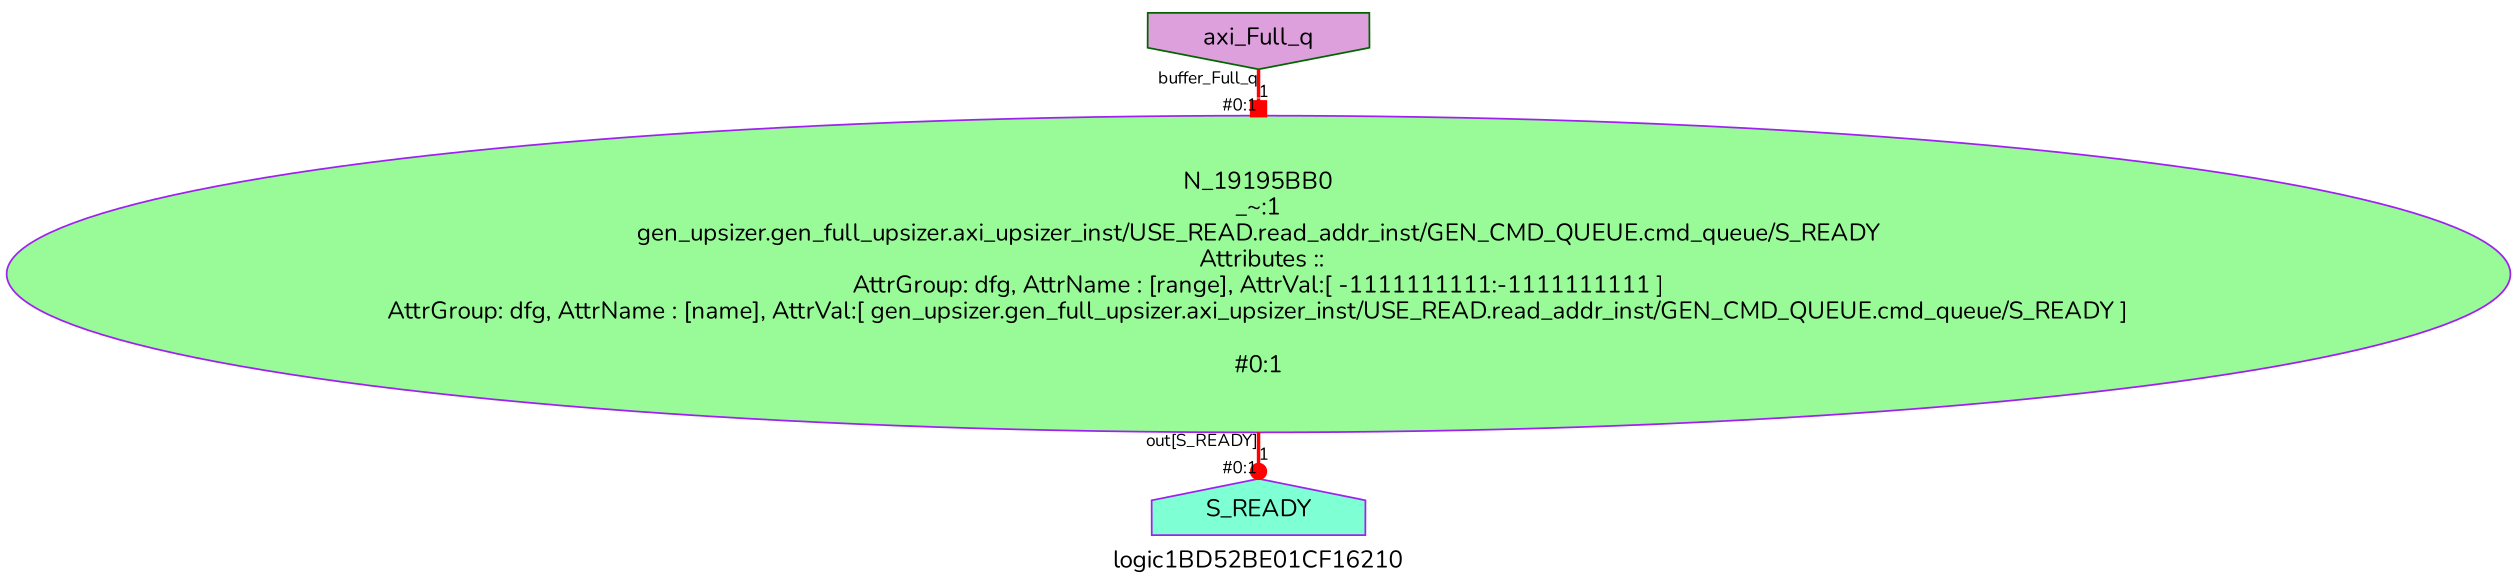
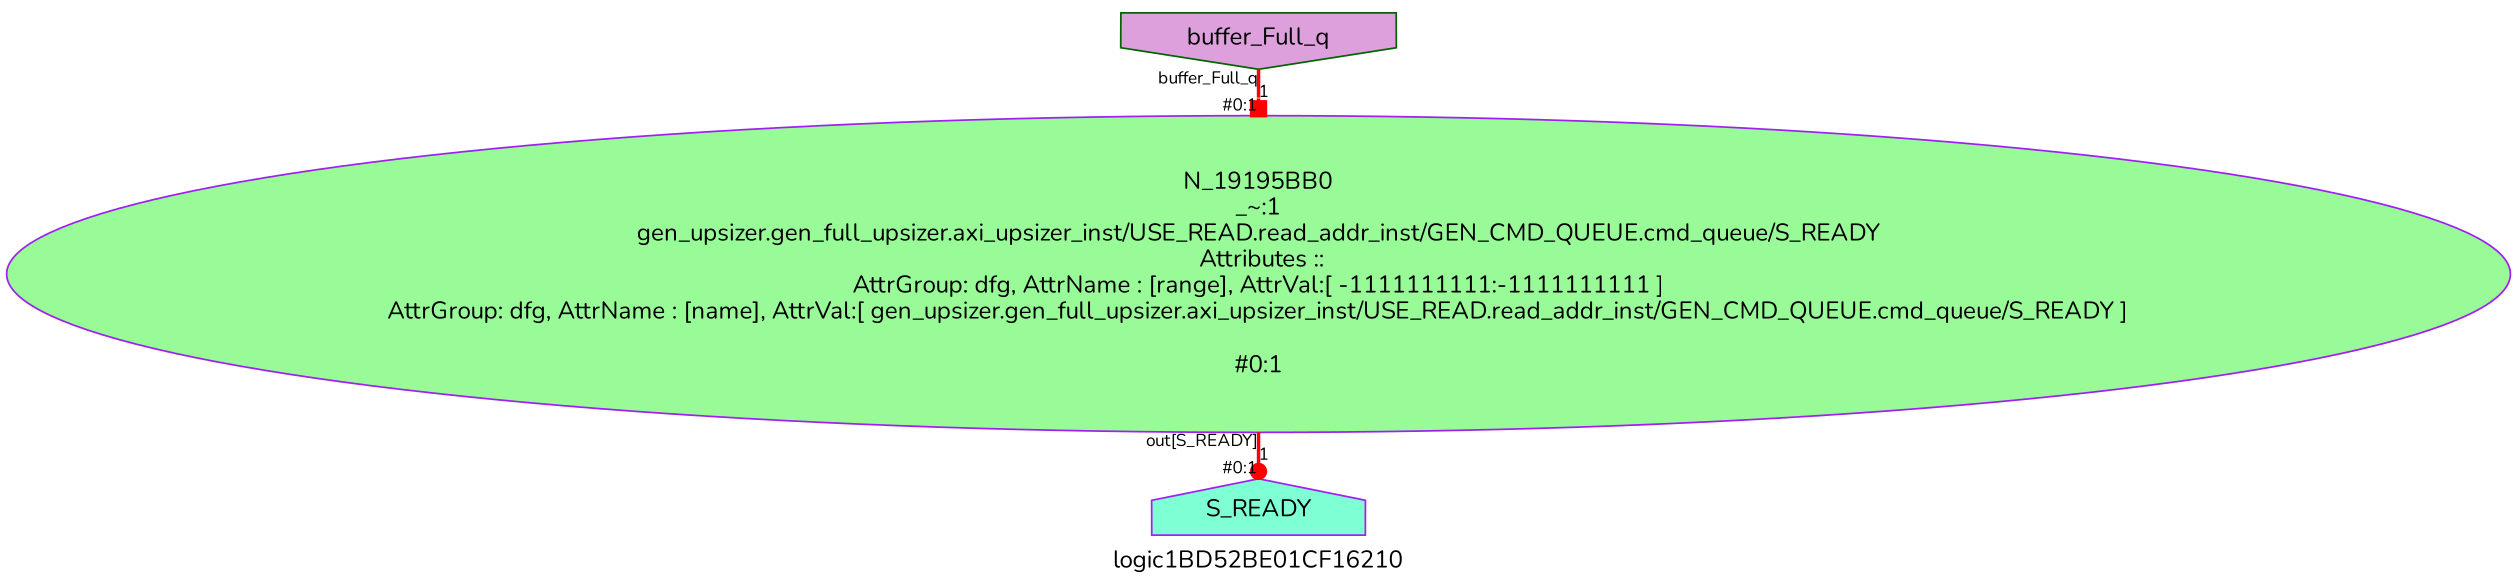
node "axi_Full_q": label "axi_Full_q" -> "buffer_Full_q"
